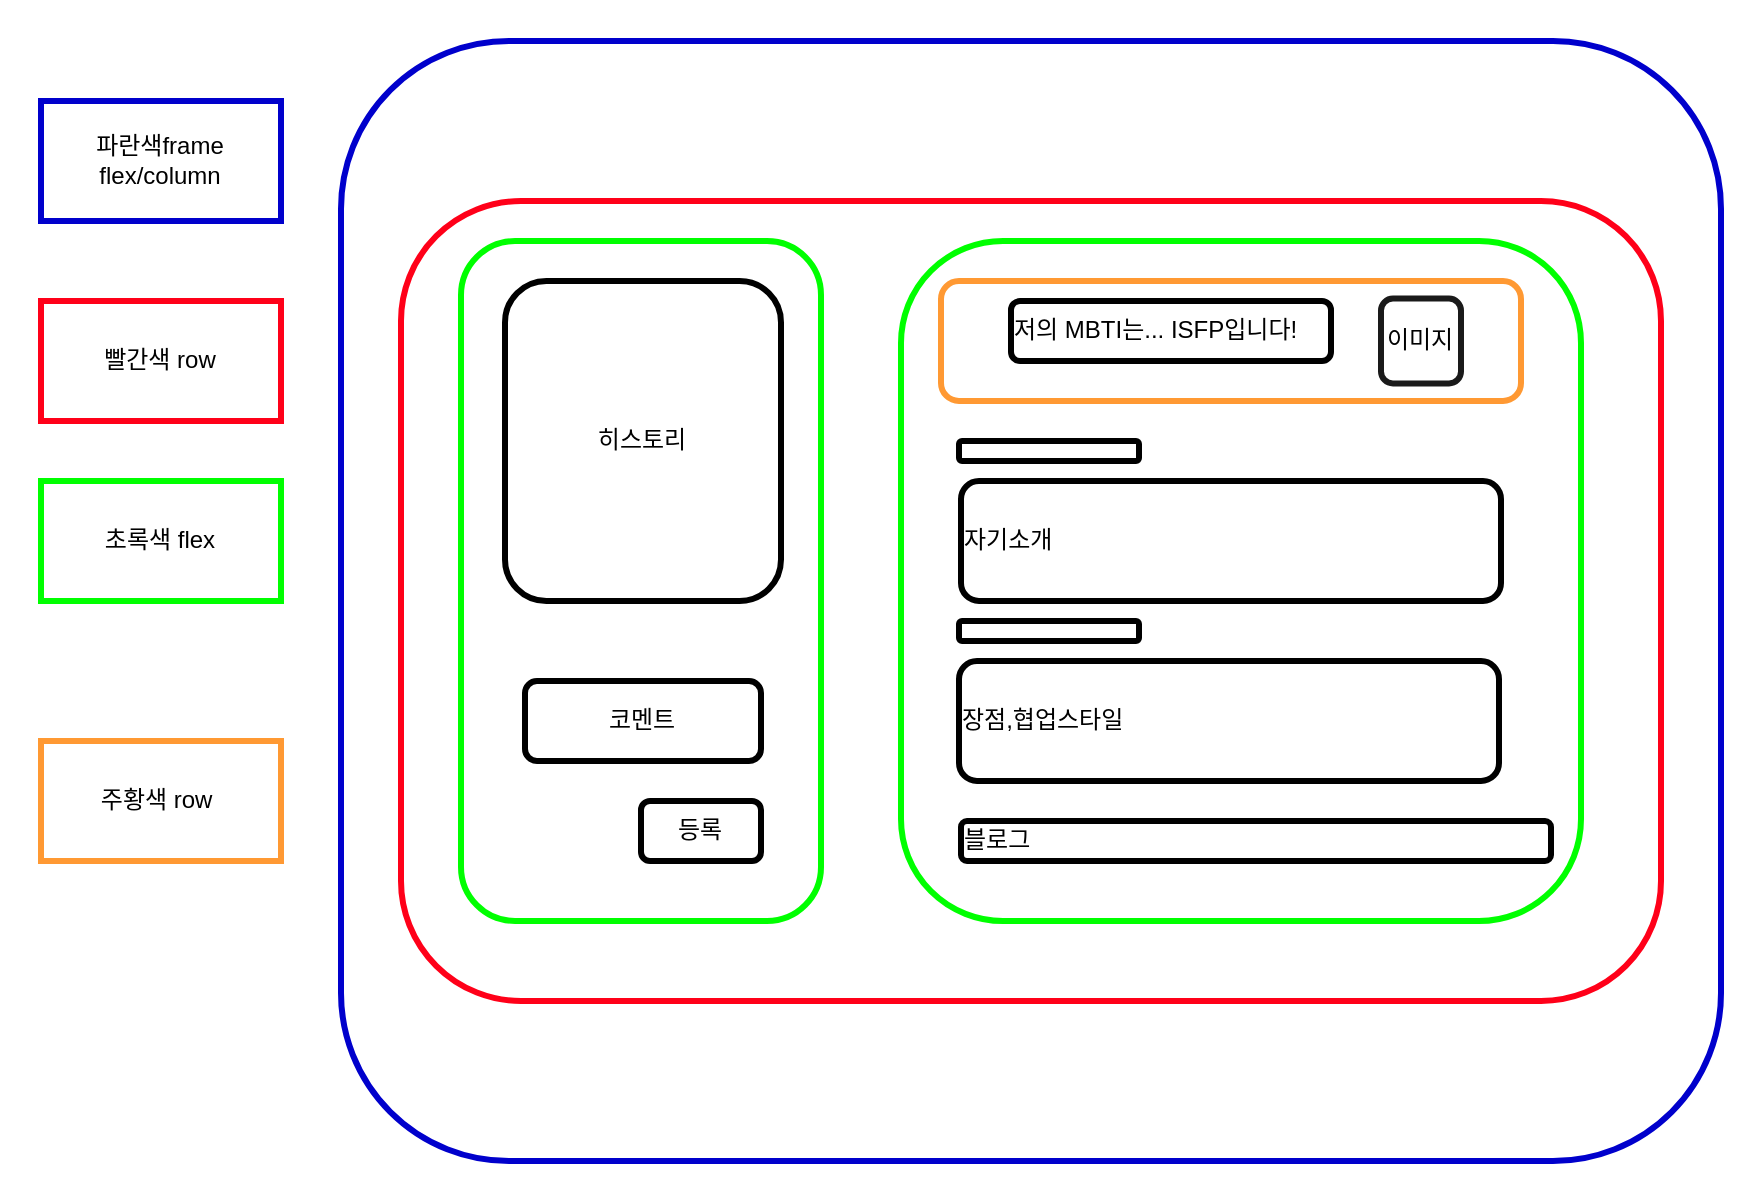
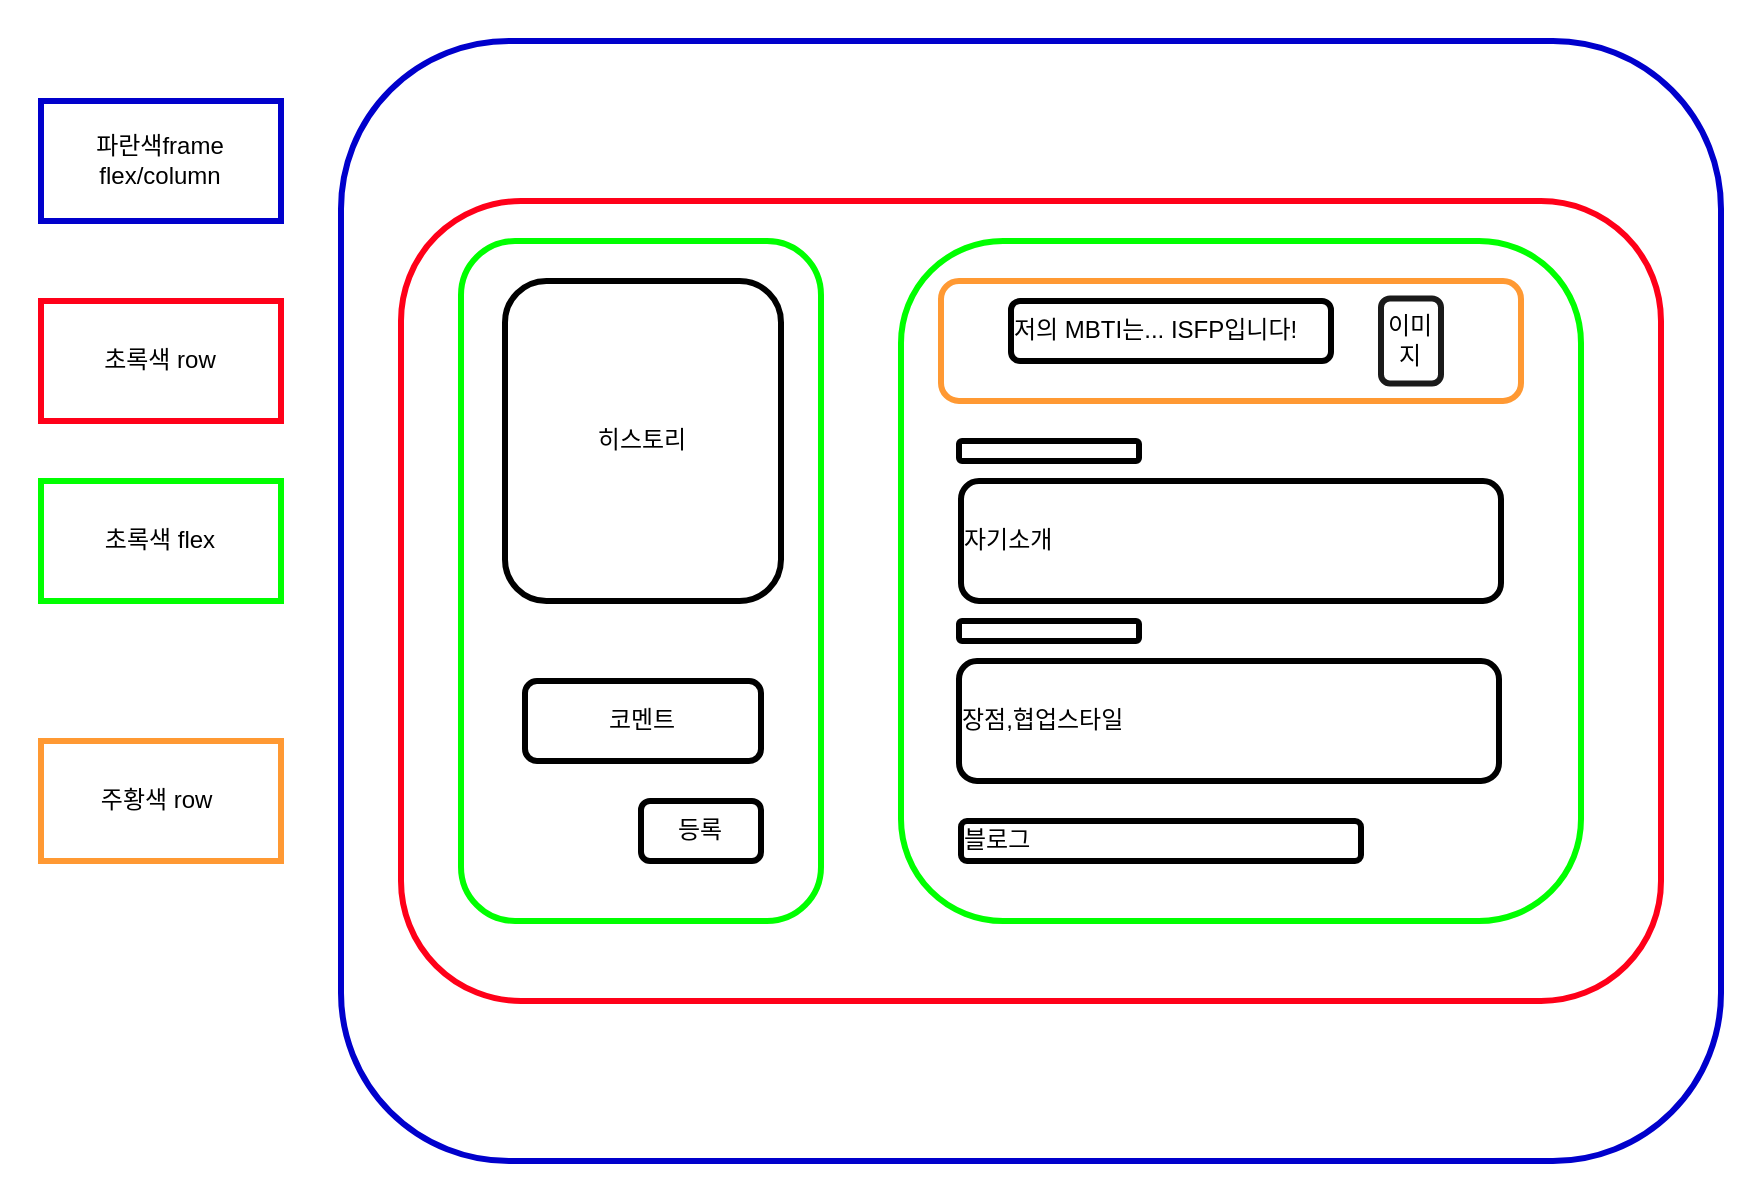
node "이미지": size 80x85 -> 60x85
node "빨간색 row": label "빨간색 row" -> "초록색 row"
node "블로그": size 590x40 -> 400x40
